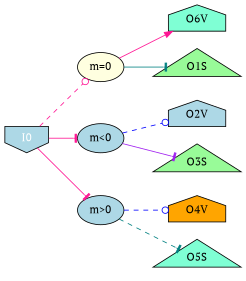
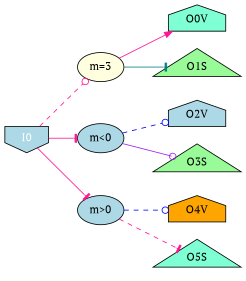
node "O6V": label "O6V" -> "O0V"
node "m=0": label "m=0" -> "m=3"
edge "m<0" -> "O3S": arrowhead tee -> odot
edge "m>0" -> "O5S": color teal -> deeppink
